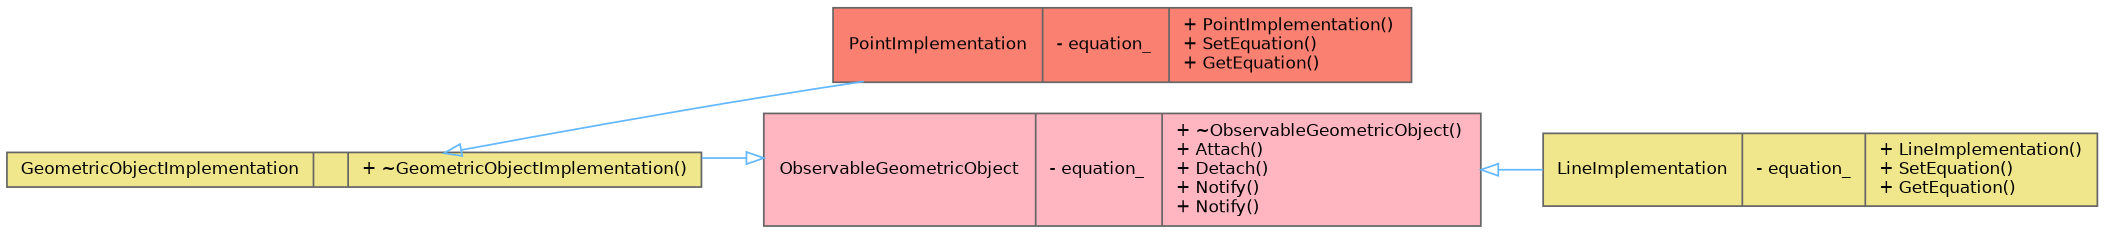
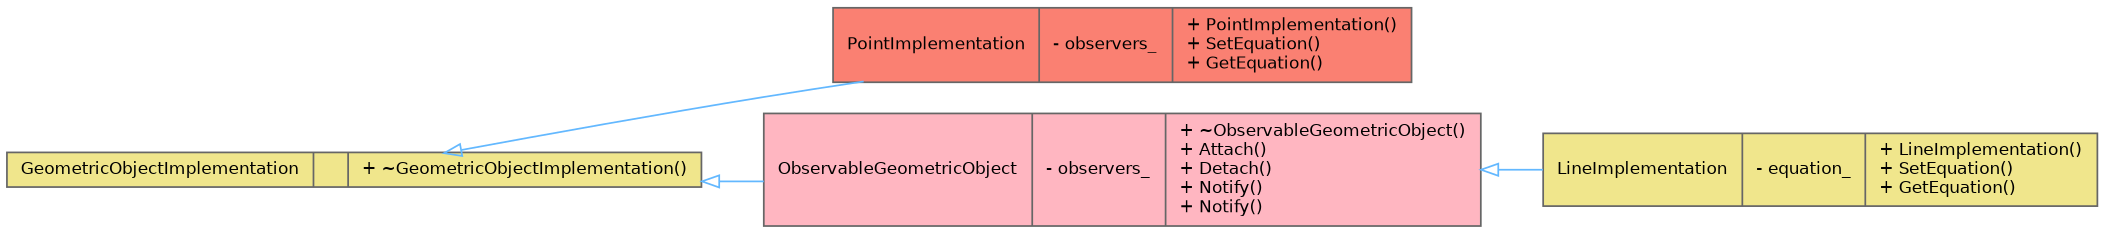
node "PointImplementation": text "- equation_" -> "- observers_"
edge "GeometricObjectImplementation" -> "ObservableGeometricObject": reversed
node "ObservableGeometricObject": text "- equation_" -> "- observers_"
